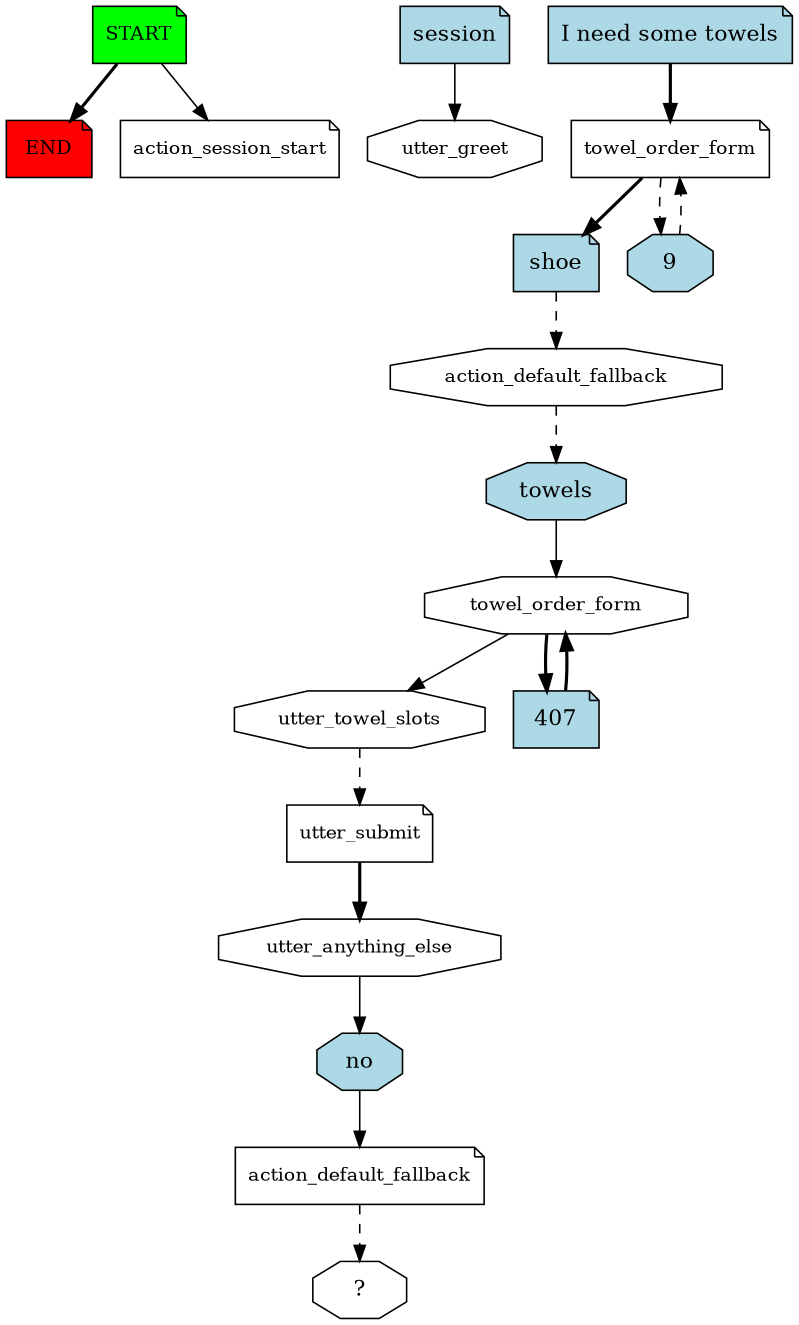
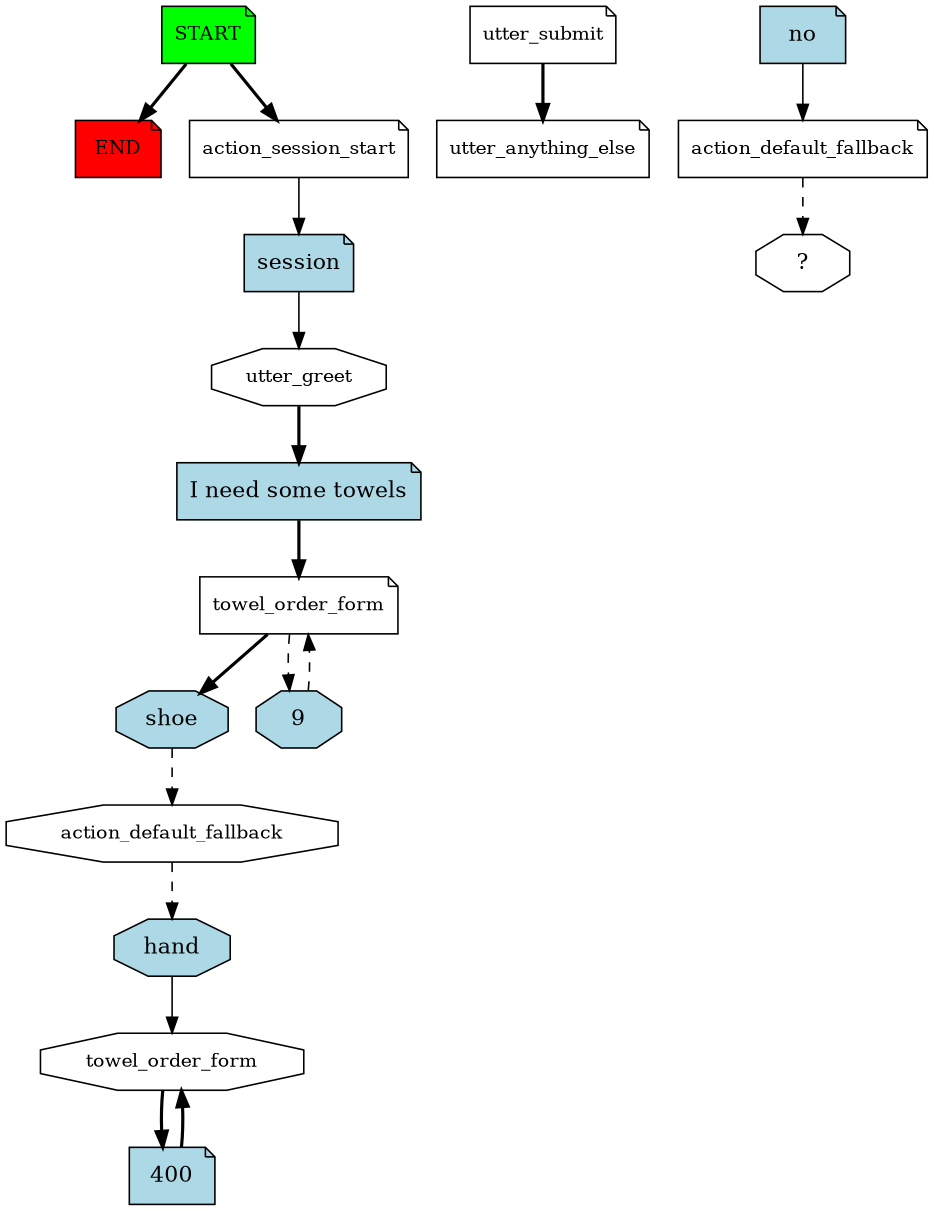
edge "START" -> "action_session_start": style solid -> bold
edge "action_session_start" -> "session": added
node "shoe": shape note -> octagon
edge "utter_greet" -> "I need some towels": added
node "towels": label "towels" -> "hand"
node "utter_towel_slots": removed
node "407": label "407" -> "400"
node "utter_anything_else": shape octagon -> note
edge "utter_anything_else" -> "no": removed
node "no": shape octagon -> note
